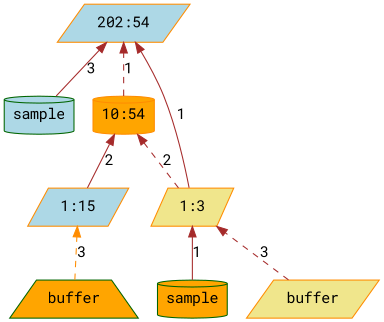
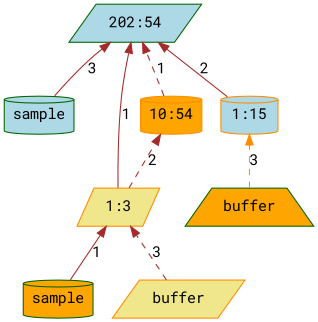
node "202:54": color darkorange -> darkgreen
edge "1:15" -> "10:54": now "1:15" -> "202:54"
node "1:15": shape parallelogram -> cylinder
